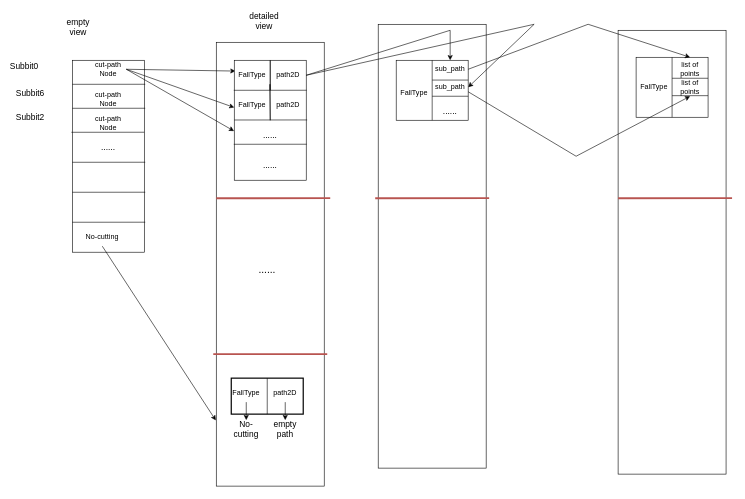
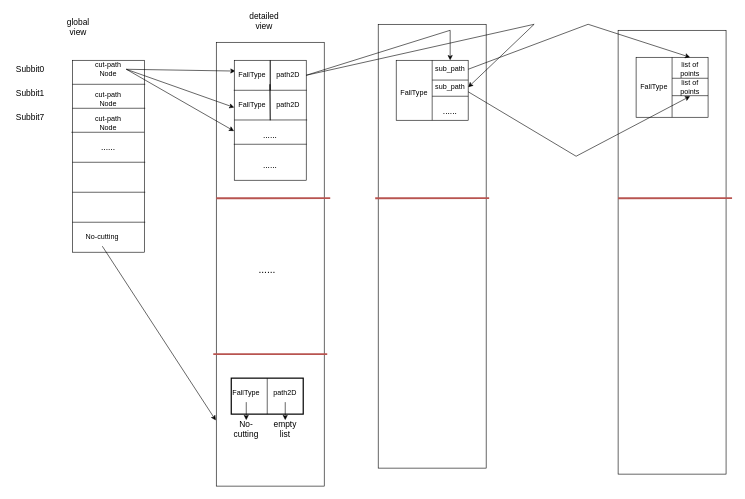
node "empty view": label "empty view" -> "global view"
node "Subbit0": moved (24, 66) -> (30, 69)
node "Subbit6": label "Subbit6" -> "Subbit1"
node "Subbit2": label "Subbit2" -> "Subbit7"
node "empty path": label "empty path" -> "empty list"
